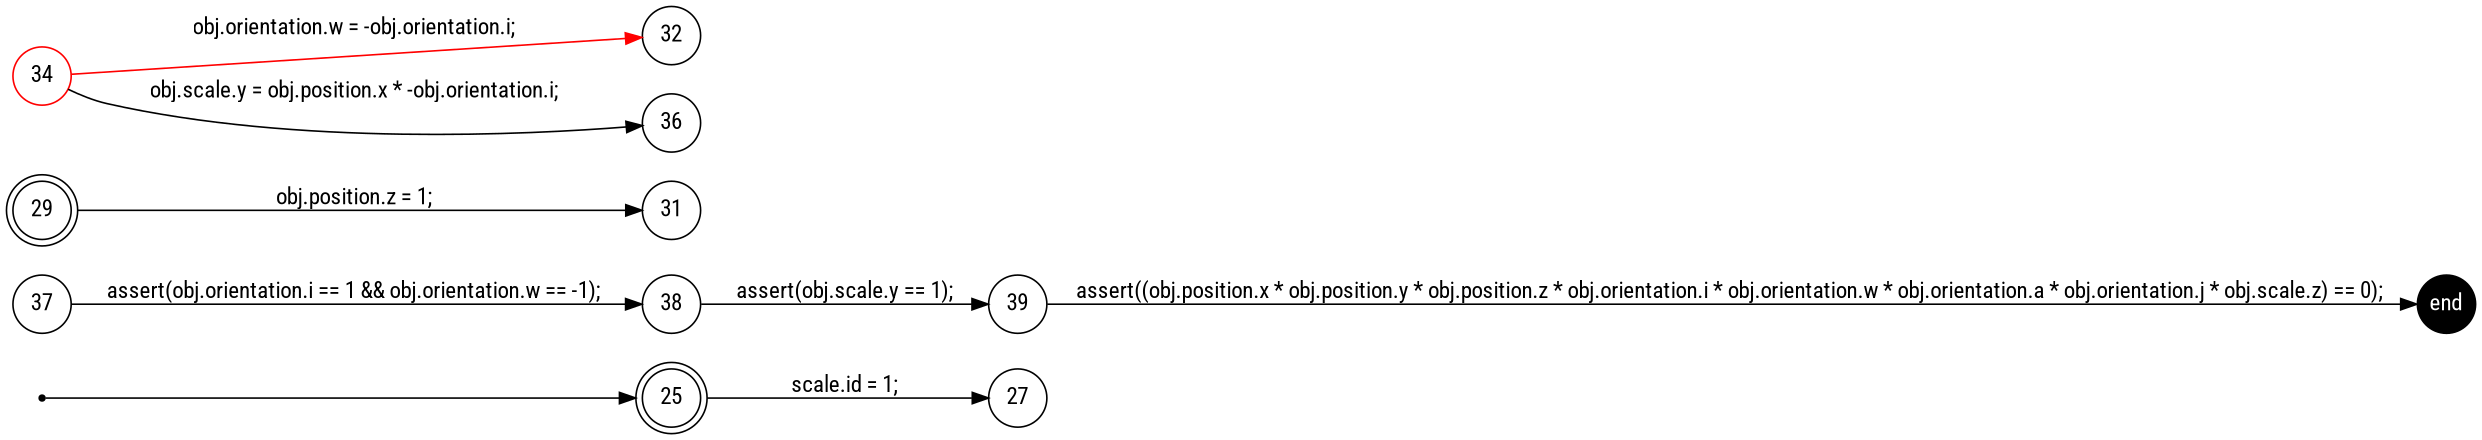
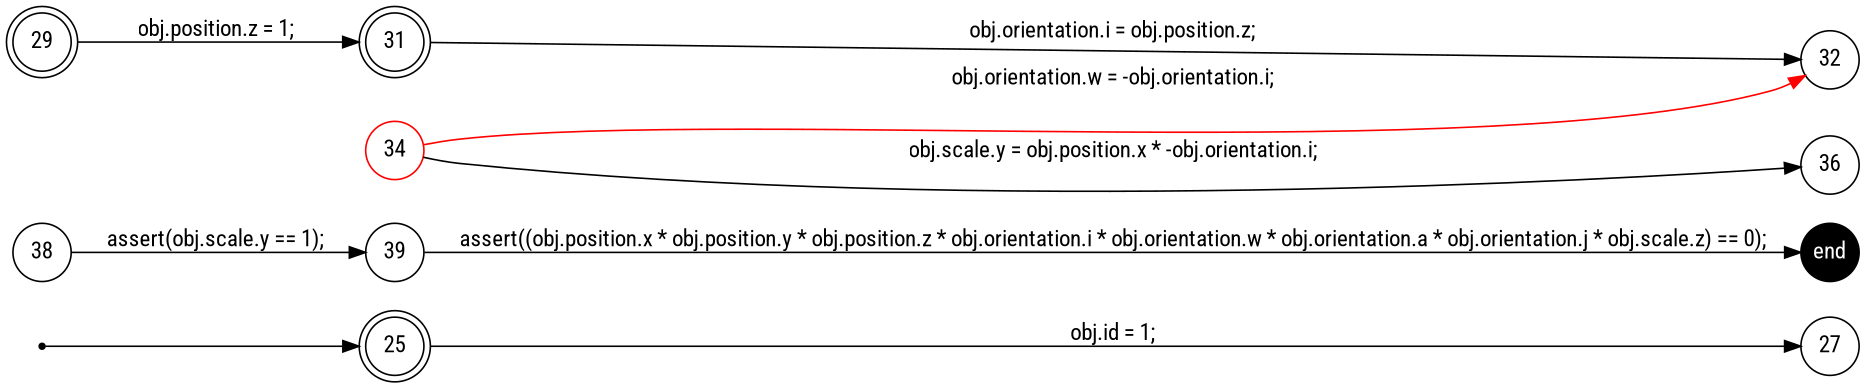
edge "31" -> "32": added, label "obj.orientation.i = obj.position.z;"
node "31": shape circle -> doublecircle
node "37": removed
edge "25" -> "27": label "scale.id = 1; " -> "obj.id = 1; "
